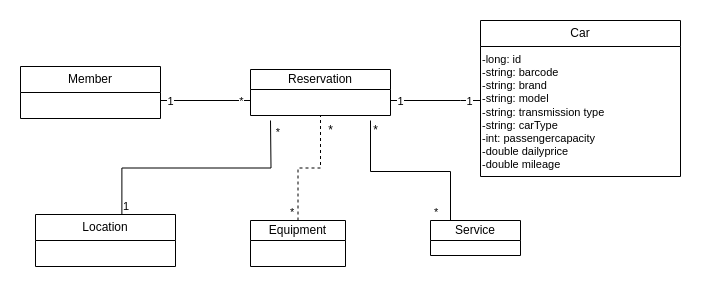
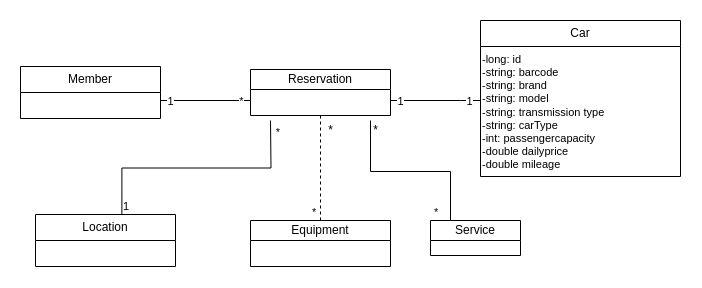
node "Equipment": size 95x46 -> 140x46
